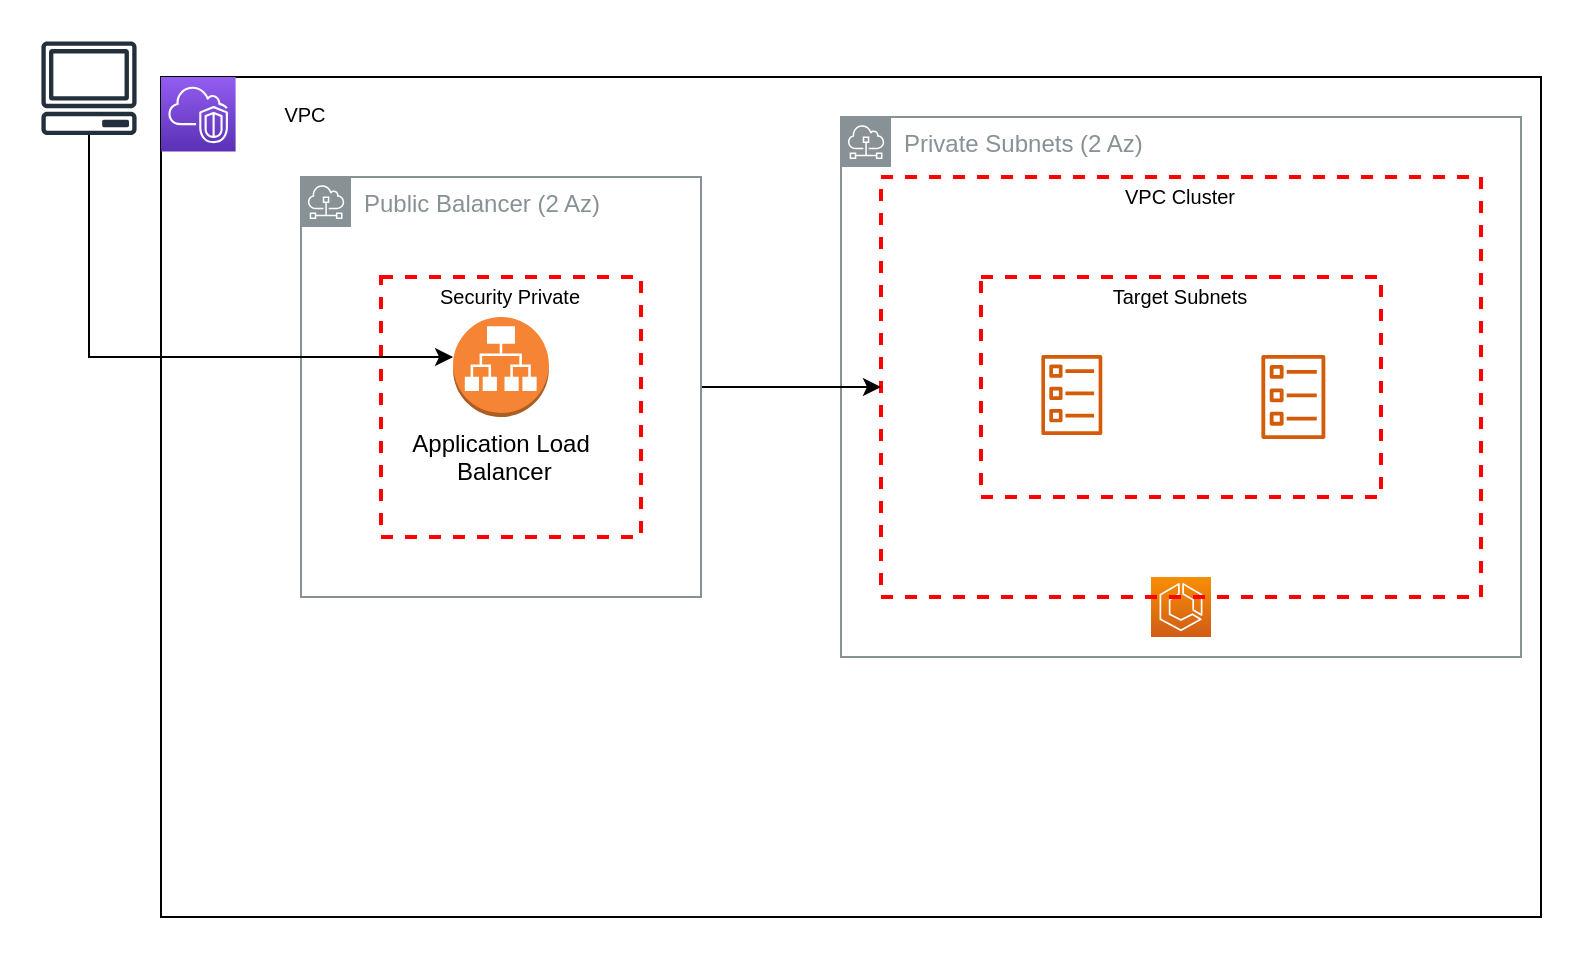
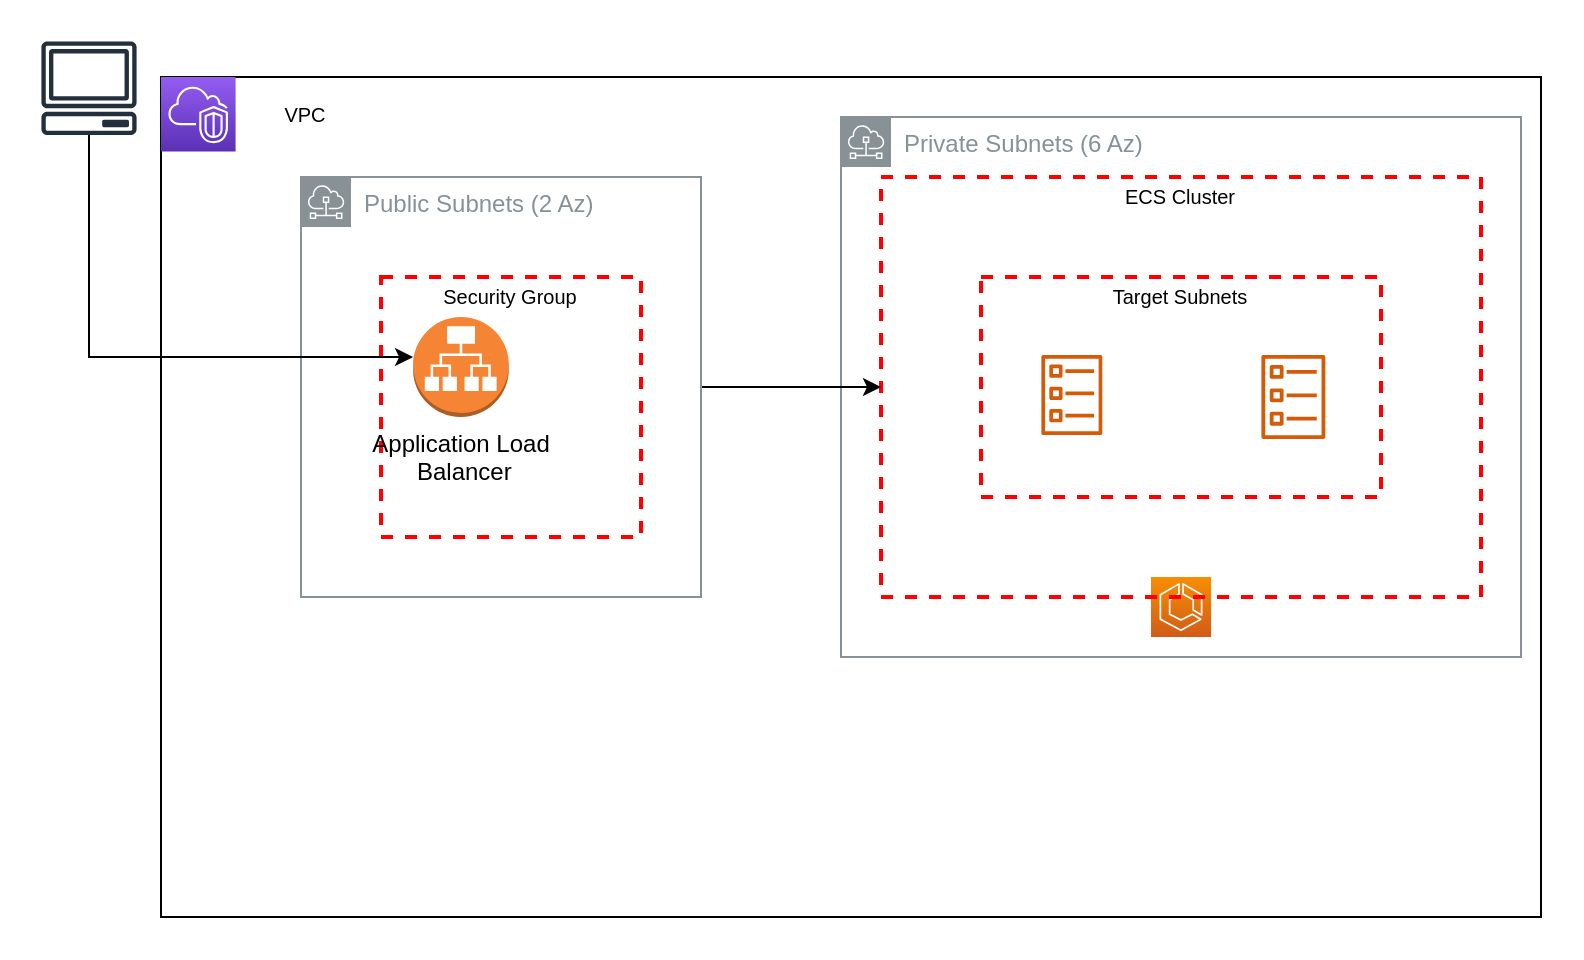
node "Private Subnets (2 Az)": label "Private Subnets (2 Az)" -> "Private Subnets (6 Az)"
node "VPC Cluster": label "VPC Cluster" -> "ECS Cluster"
node "Public Balancer (2 Az)": label "Public Balancer (2 Az)" -> "Public Subnets (2 Az)"
node "Security Private": label "Security Private" -> "Security Group"
node "Application Load Balancer": moved (501, 367) -> (461, 367)
